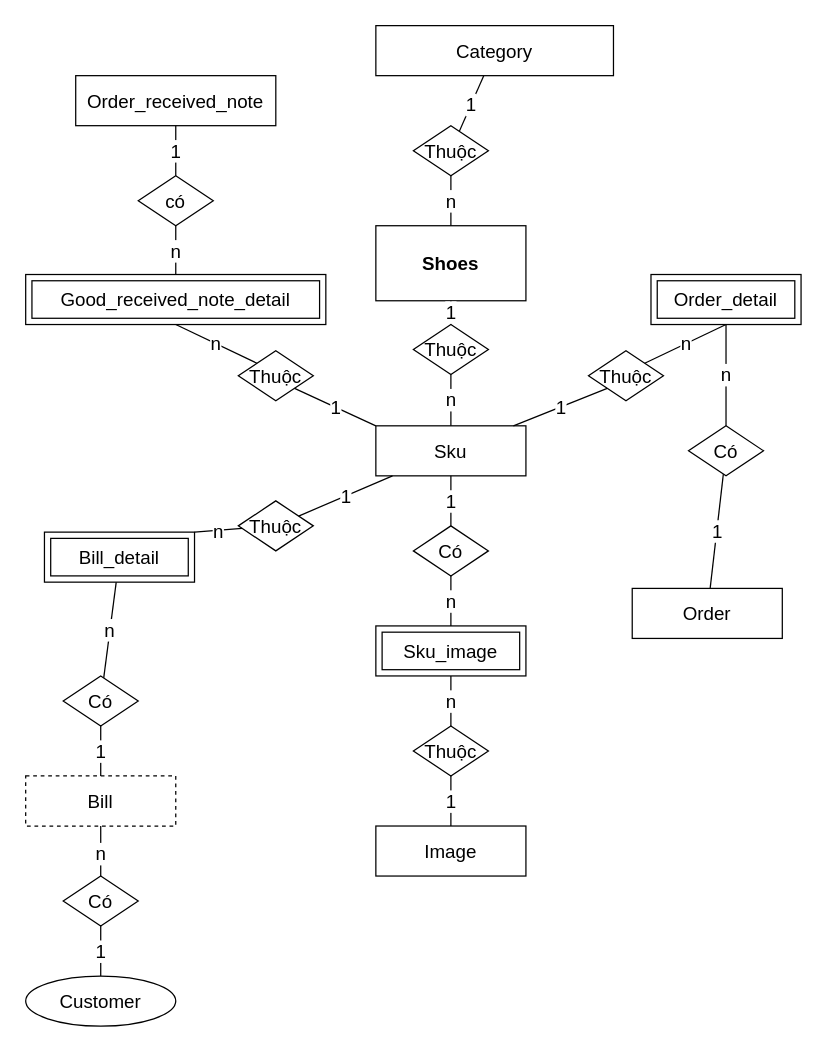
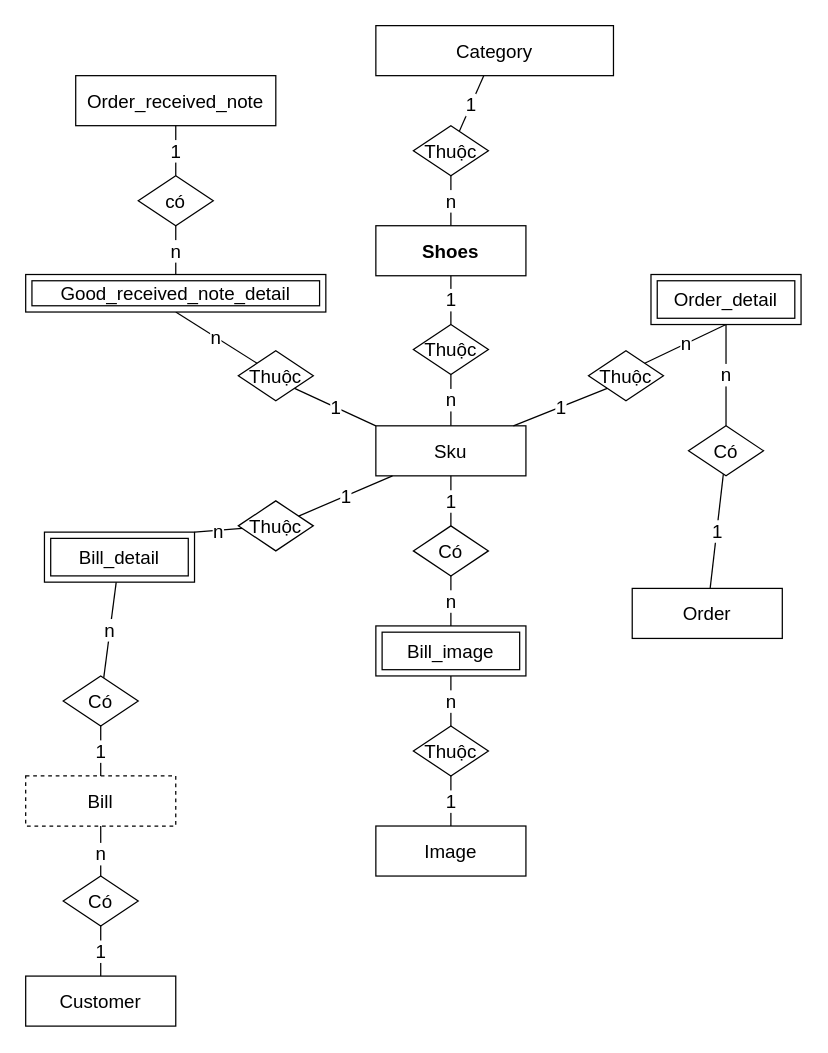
node "Shoes": size 150x75 -> 150x50
node "Good_received_note_detail": size 300x50 -> 300x38
node "Sku_image": label "Sku_image" -> "Bill_image"
node "Customer": shape ellipse -> rectangle
